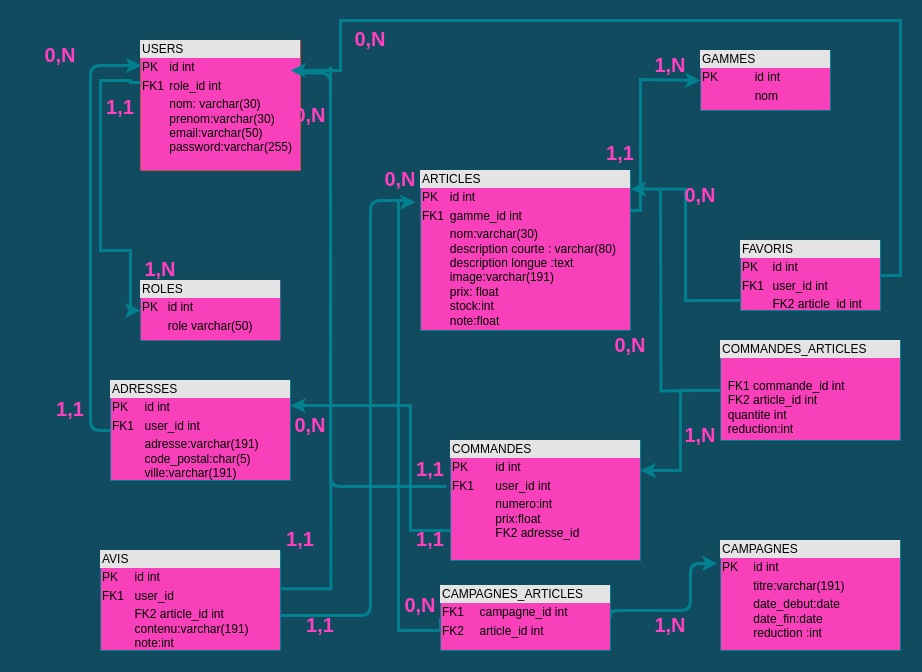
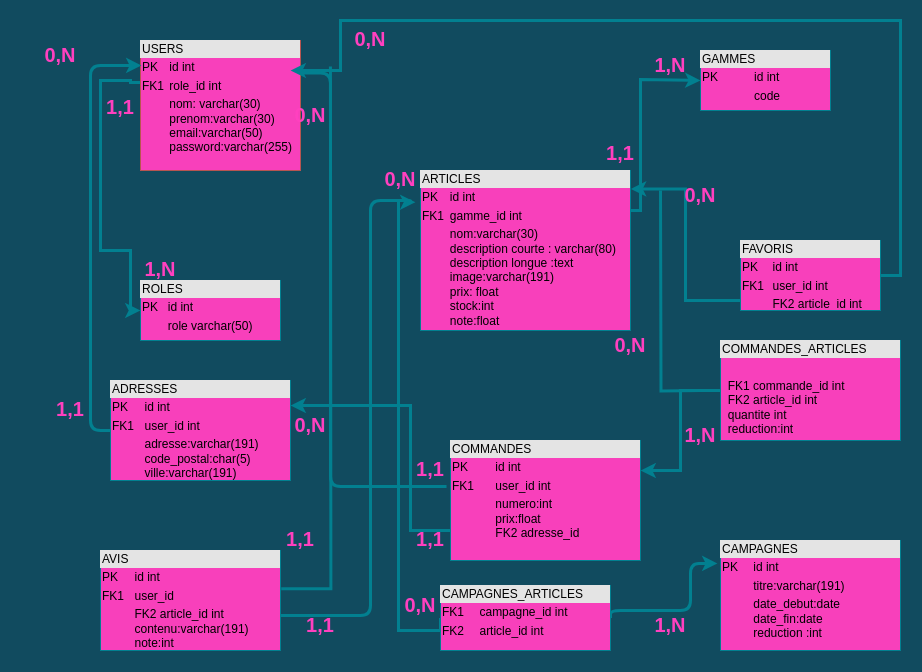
node "GAMMES PK id int nom": label "GAMMES PK id int nom" -> "GAMMES PK id int code"
node "ROLES PK id int role varchar(50)": style dashed -> solid
